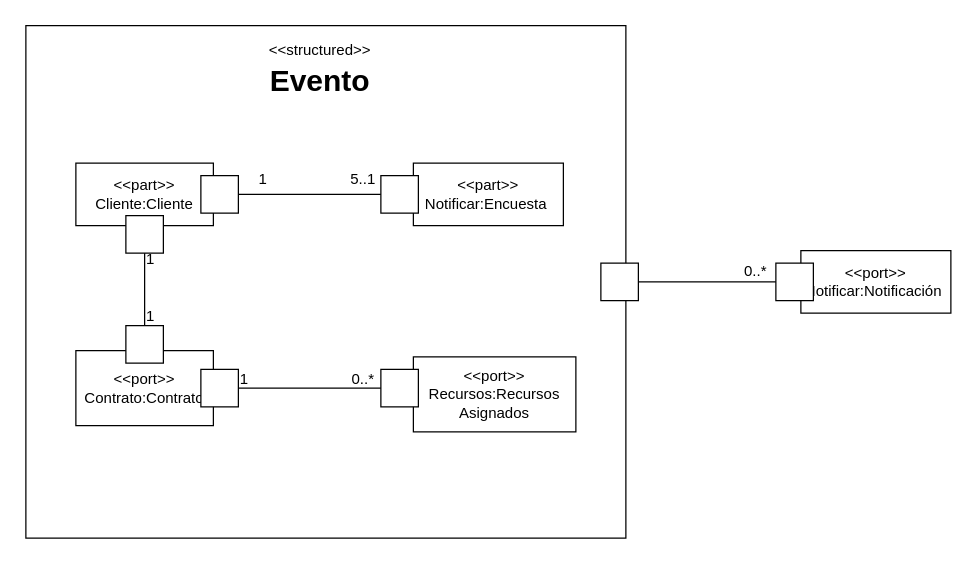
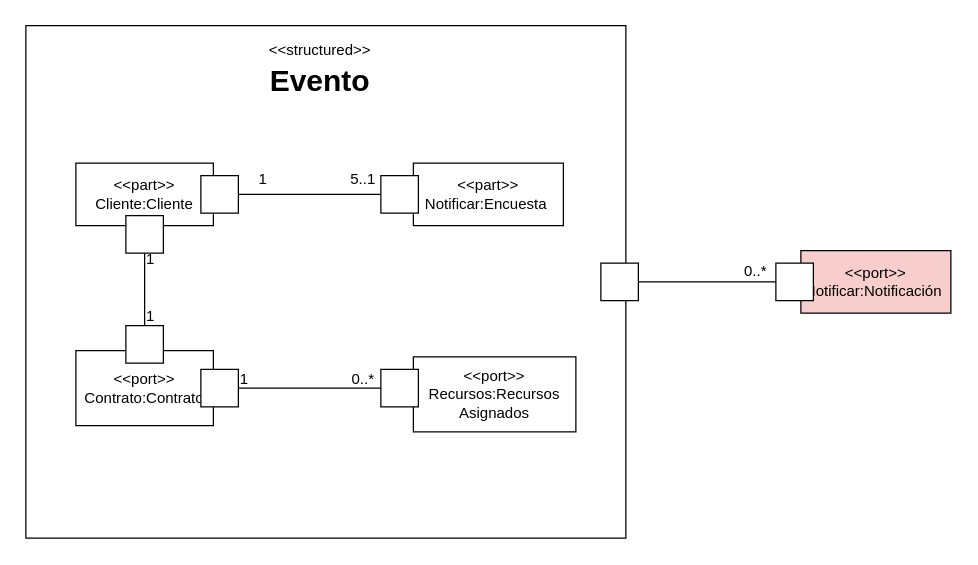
node "<<port>> Notificar:Notificación": fillcolor #ffffff -> #f8cecc
